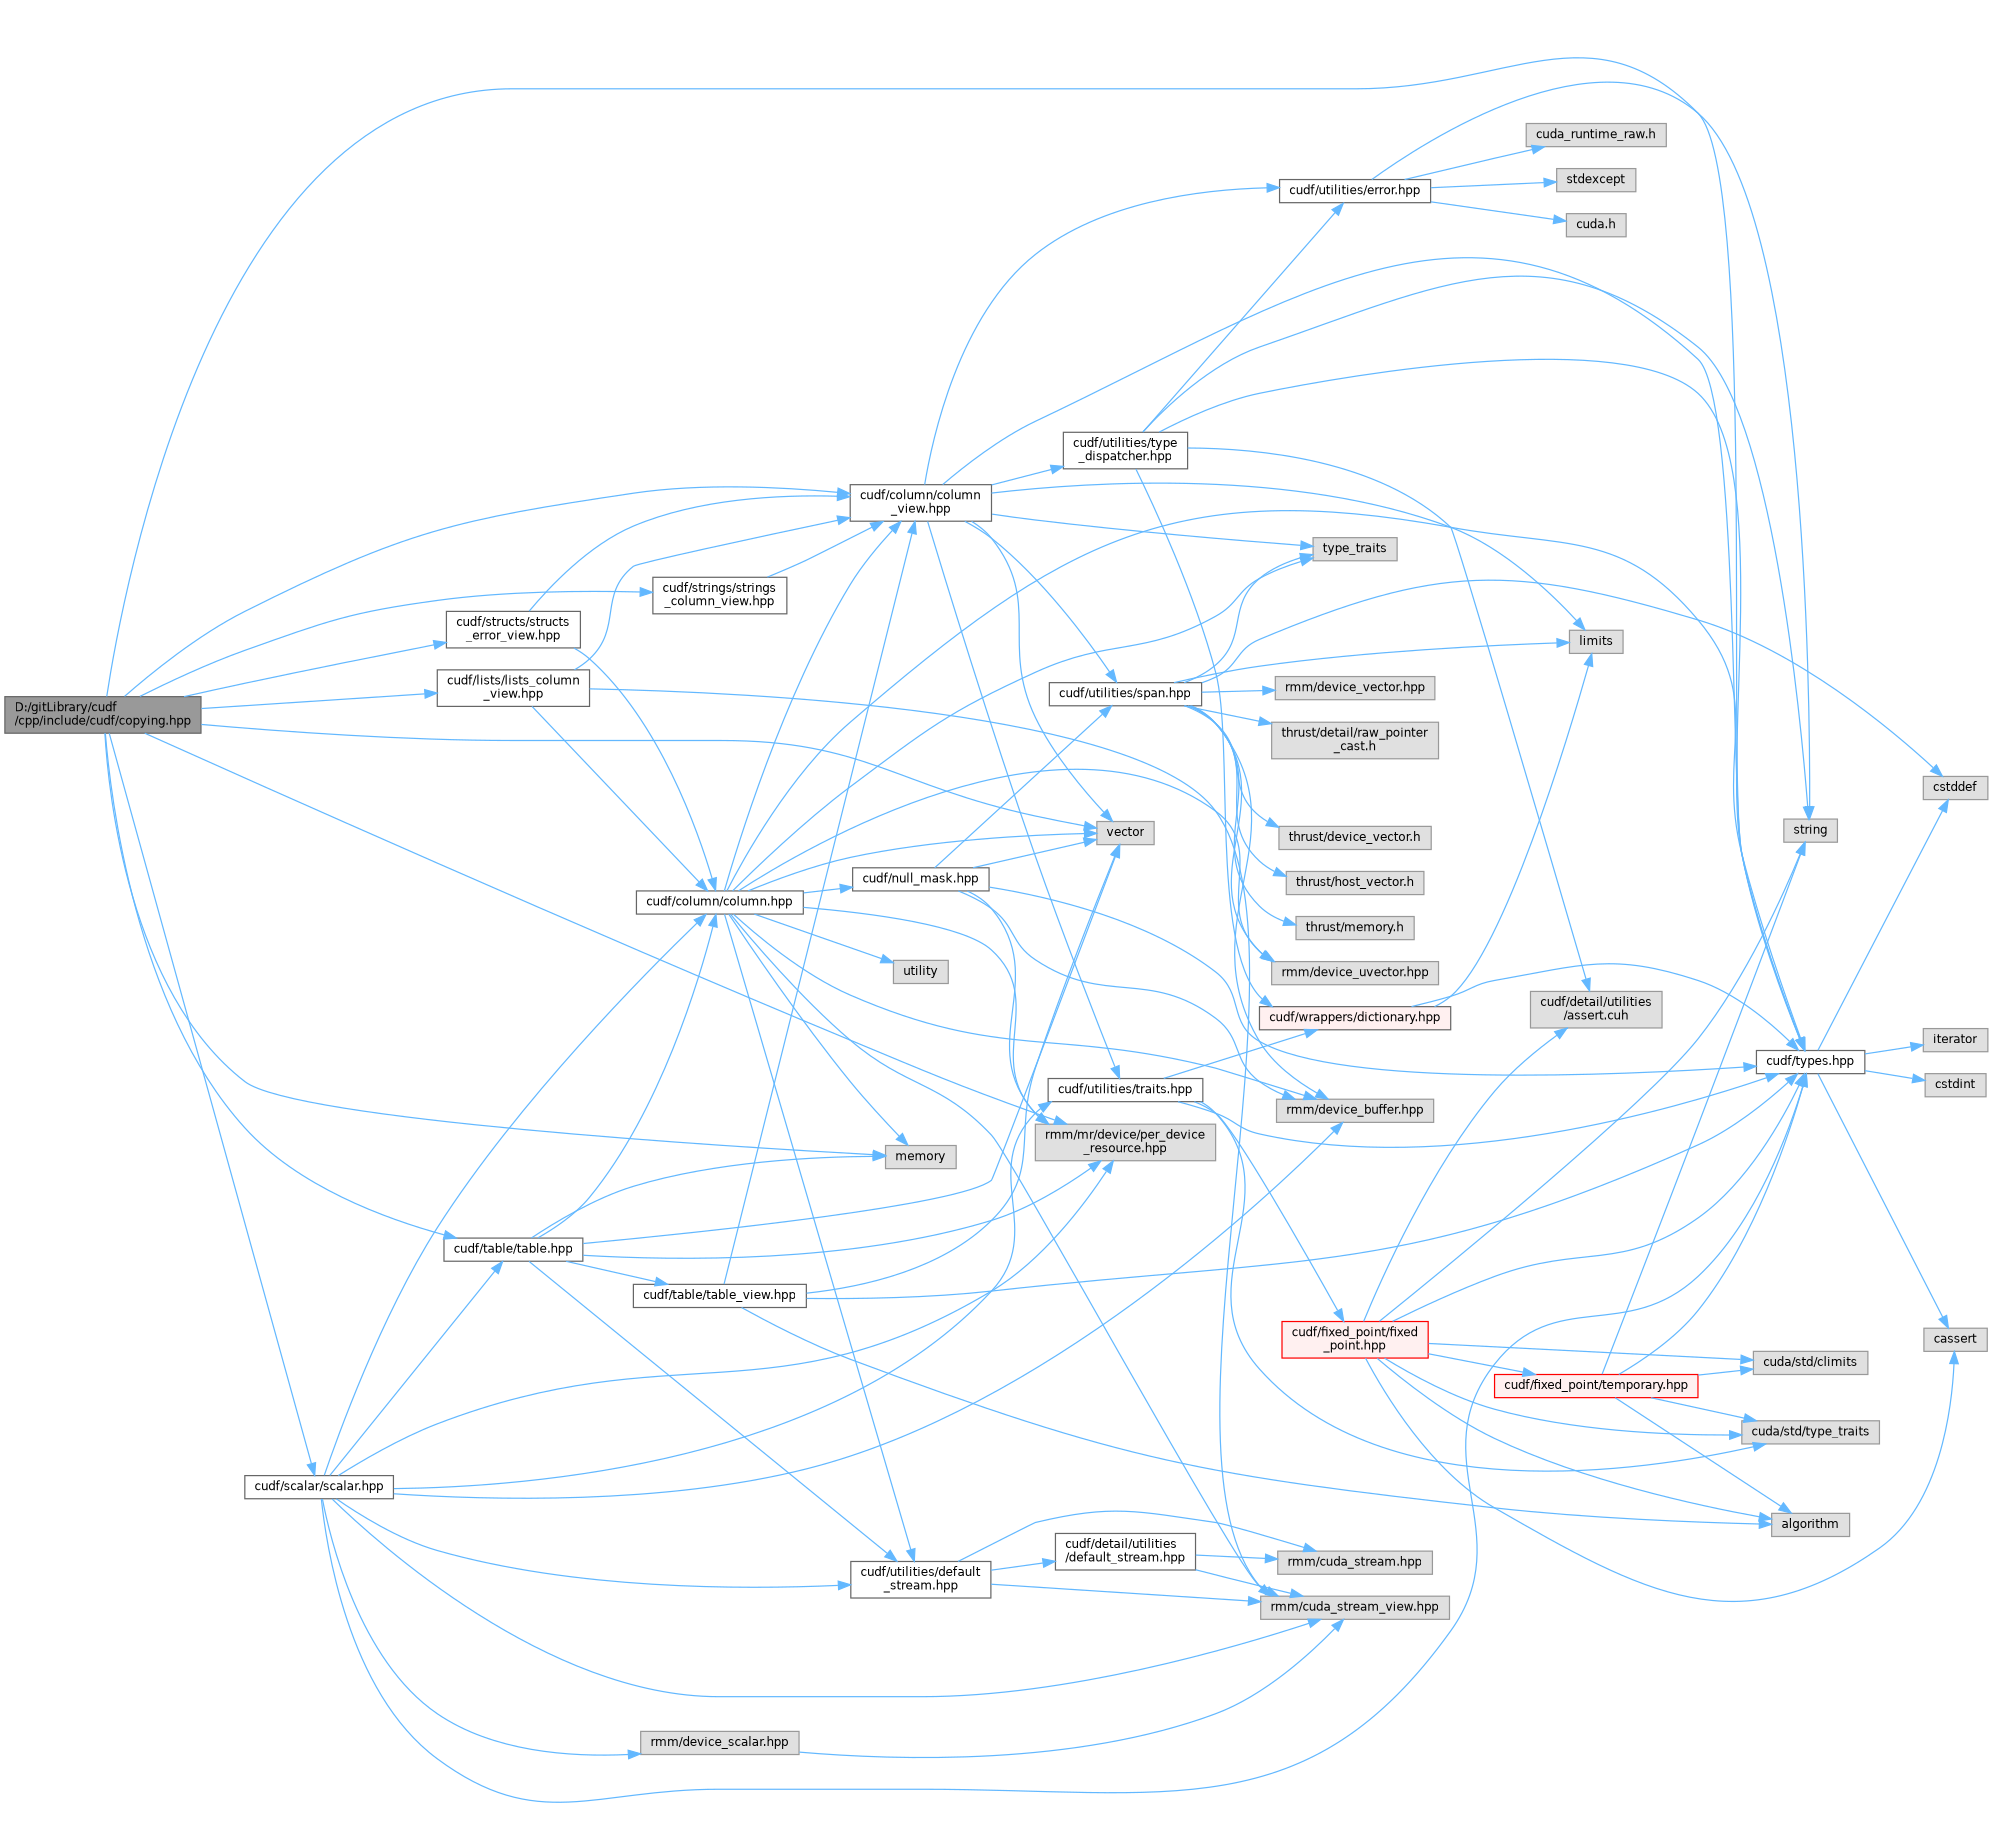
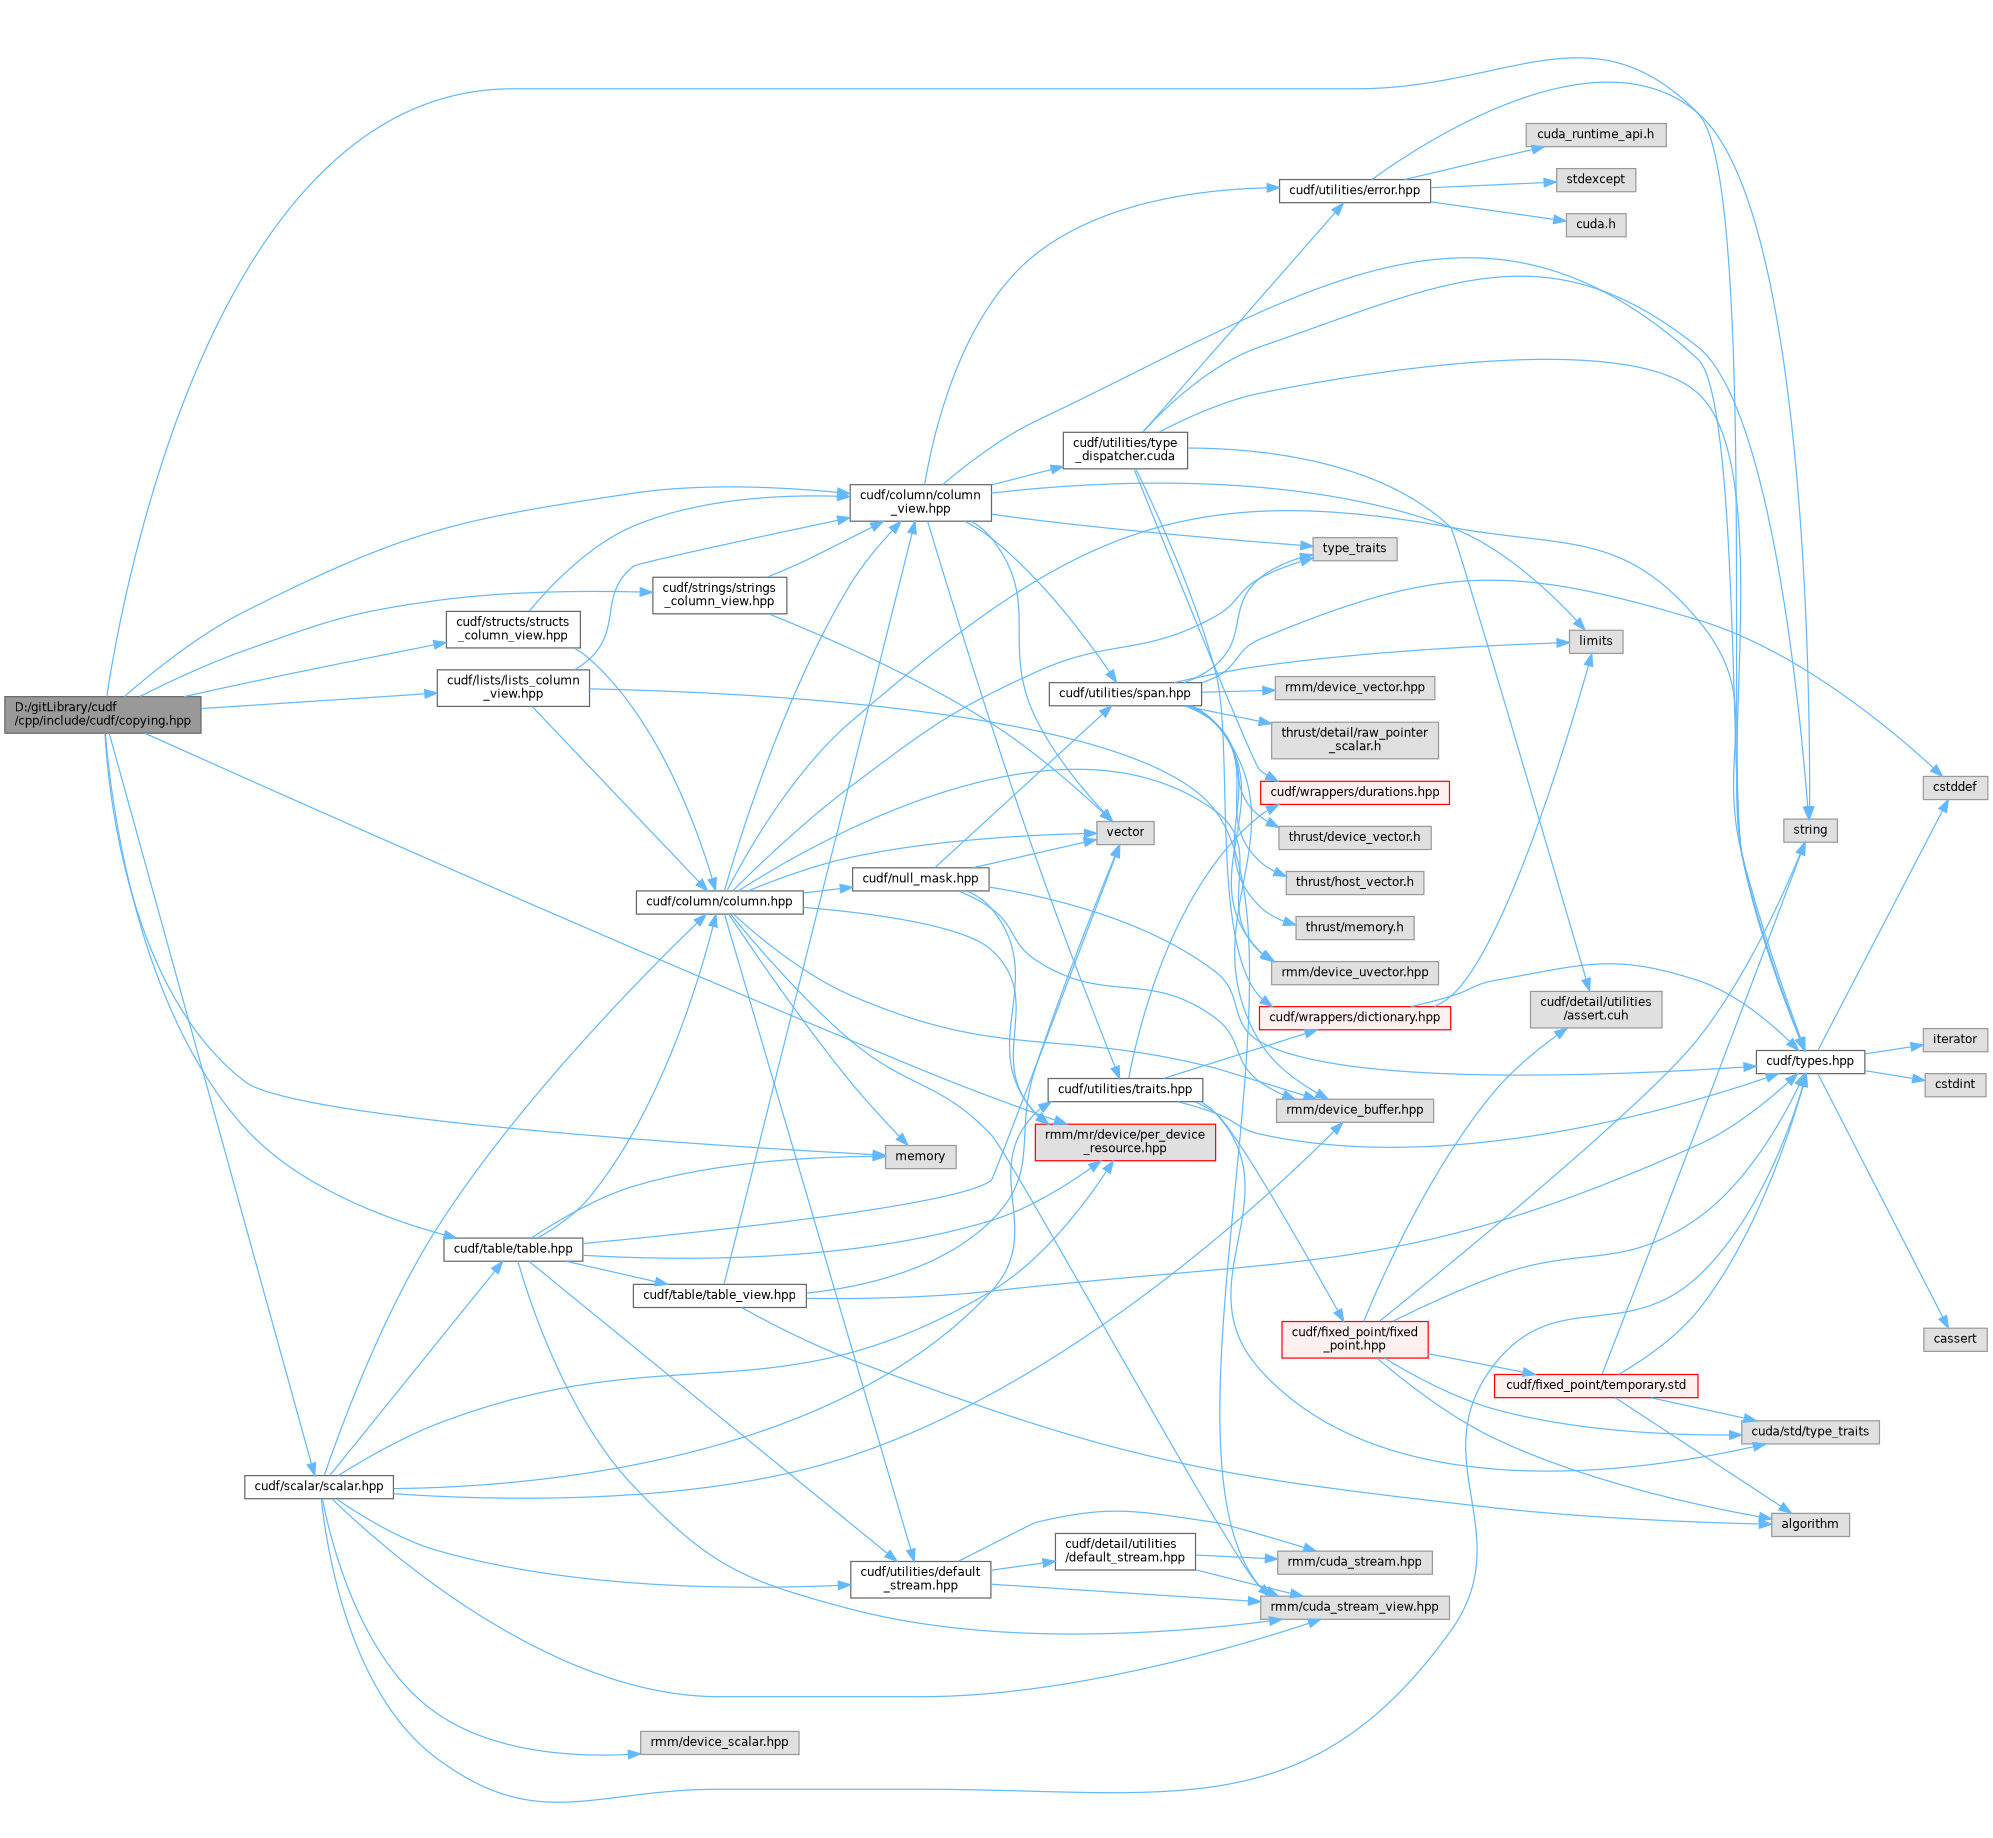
node "cuda_runtime_raw.h": label "cuda_runtime_raw.h" -> "cuda_runtime_api.h"
node "cudf/utilities/type _dispatcher.hpp": label "cudf/utilities/type _dispatcher.hpp" -> "cudf/utilities/type _dispatcher.cuda"
node "cudf/structs/structs _error_view.hpp": label "cudf/structs/structs _error_view.hpp" -> "cudf/structs/structs _column_view.hpp"
edge "D:/gitLibrary/cudf /cpp/include/cudf/copying.hpp" -> "vector": now "cudf/strings/strings _column_view.hpp" -> "vector"
node "thrust/detail/raw_pointer _cast.h": label "thrust/detail/raw_pointer _cast.h" -> "thrust/detail/raw_pointer _scalar.h"
node "cudf/wrappers/durations.hpp": added
node "utility": removed
node "cudf/wrappers/dictionary.hpp": color grey40 -> red
node "rmm/mr/device/per_device _resource.hpp": color grey60 -> red
node "cuda/std/climits": removed
node "cudf/fixed_point/temporary.hpp": label "cudf/fixed_point/temporary.hpp" -> "cudf/fixed_point/temporary.std"
edge "cudf/fixed_point/fixed _point.hpp" -> "cassert": removed
edge "rmm/device_scalar.hpp" -> "rmm/cuda_stream_view.hpp": now "cudf/table/table.hpp" -> "rmm/cuda_stream_view.hpp"
